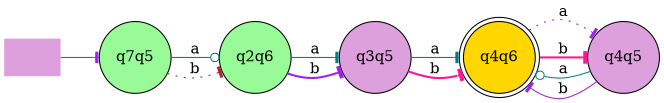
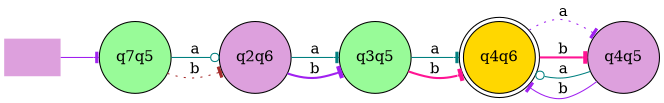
node "q2q6": fillcolor palegreen -> plum
node "q3q5": fillcolor plum -> palegreen
